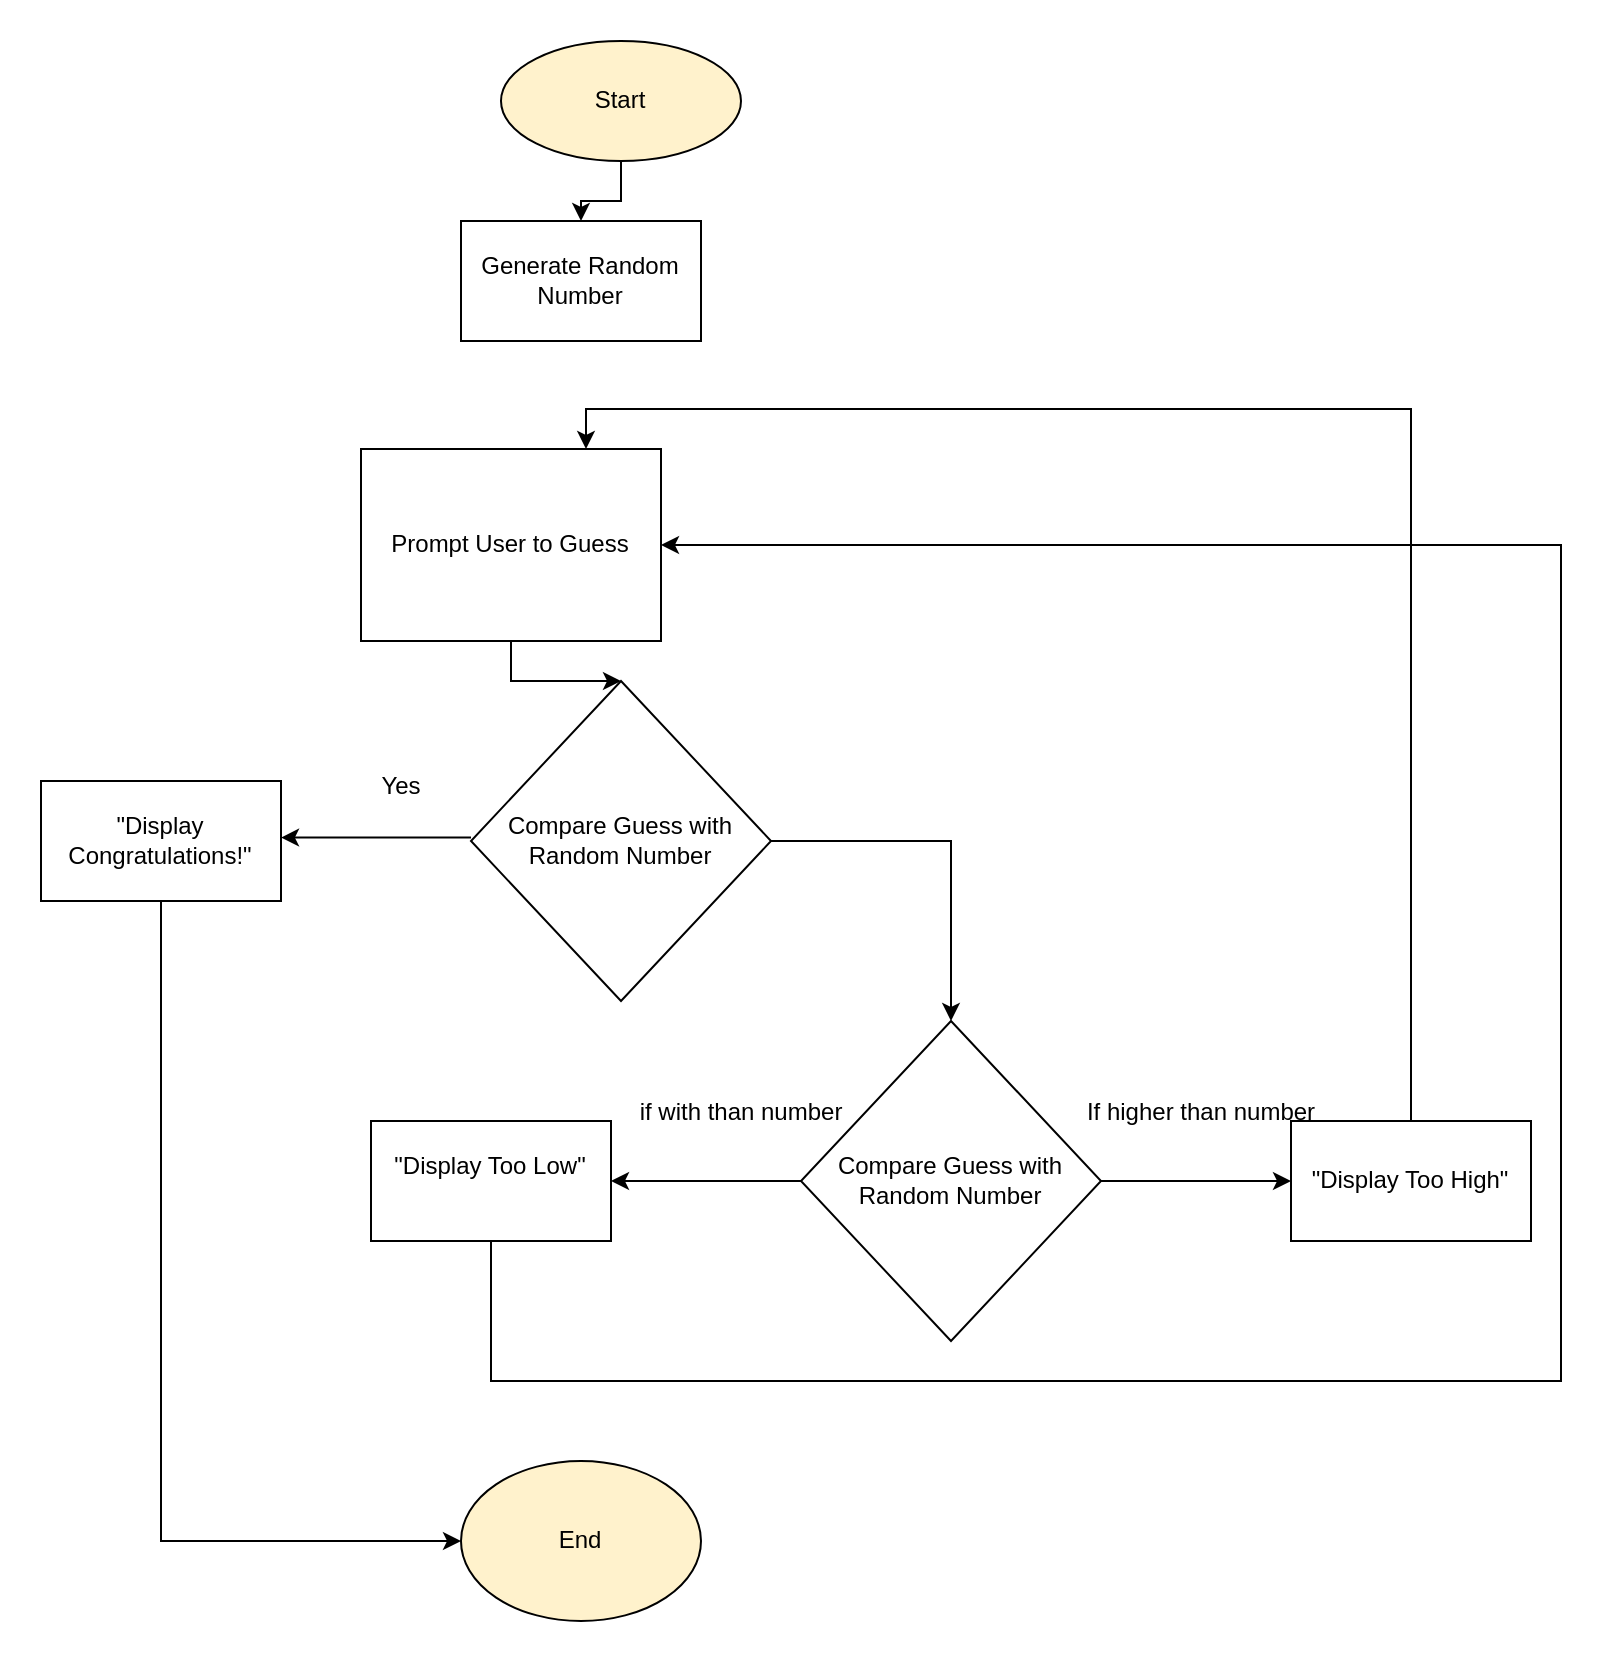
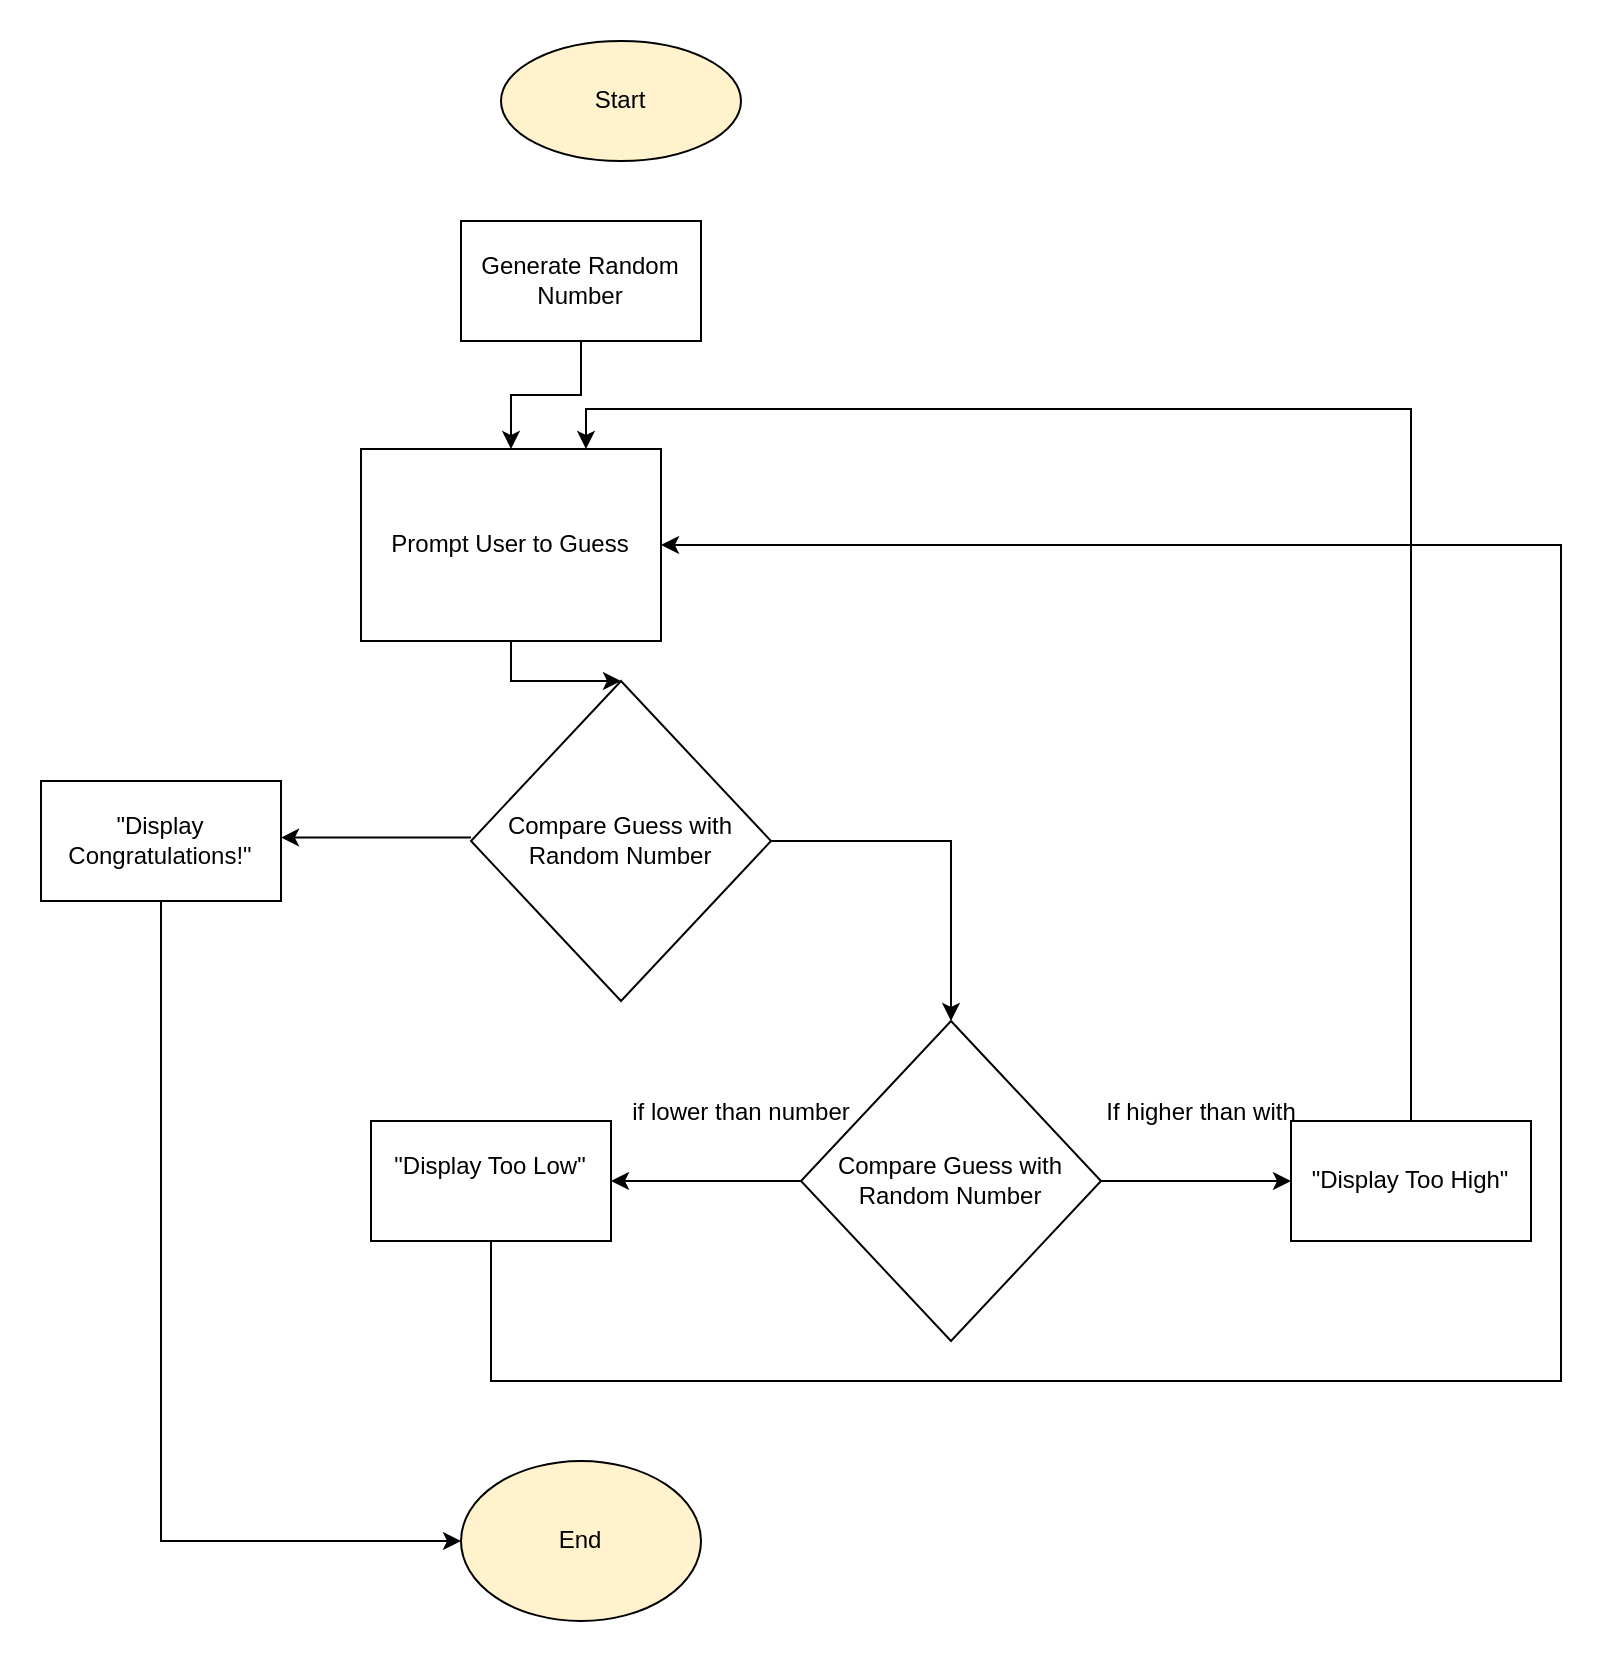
edge "Start" -> "Generate Random Number": removed
edge "Generate Random Number" -> "Prompt User to Guess": added
node "Yes": removed
node "if with than number": label "if with than number" -> "if lower than number"
node "If higher than number": label "If higher than number" -> "If higher than with"
